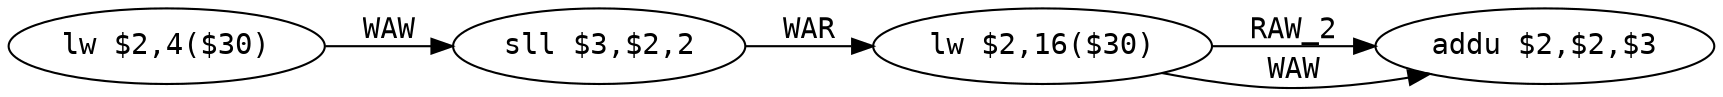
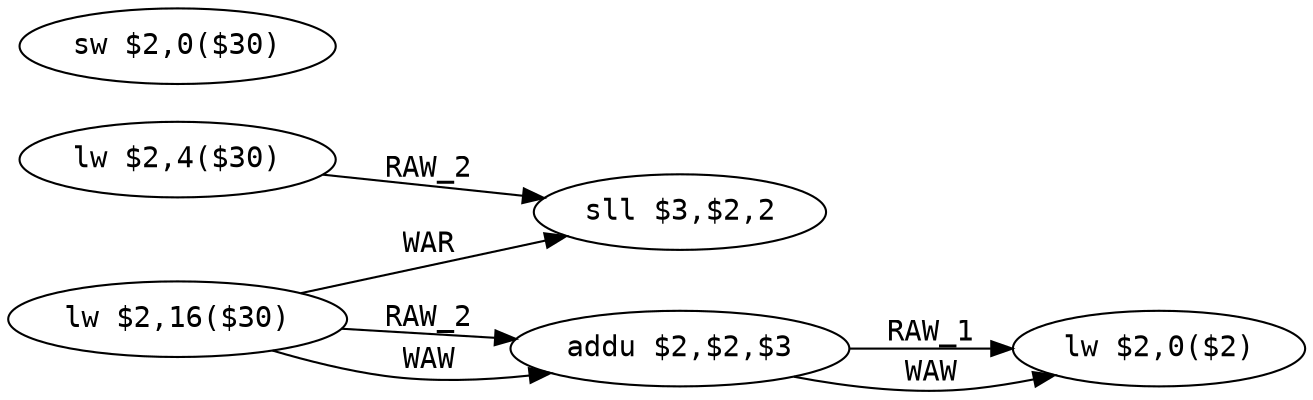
edge "lw $2,4($30)" -> "sll $3,$2,2": label "WAW" -> "RAW_2"
node "sw $2,0($30)": added
edge "sll $3,$2,2" -> "lw $2,16($30)": reversed
node "lw $2,0($2)": added
